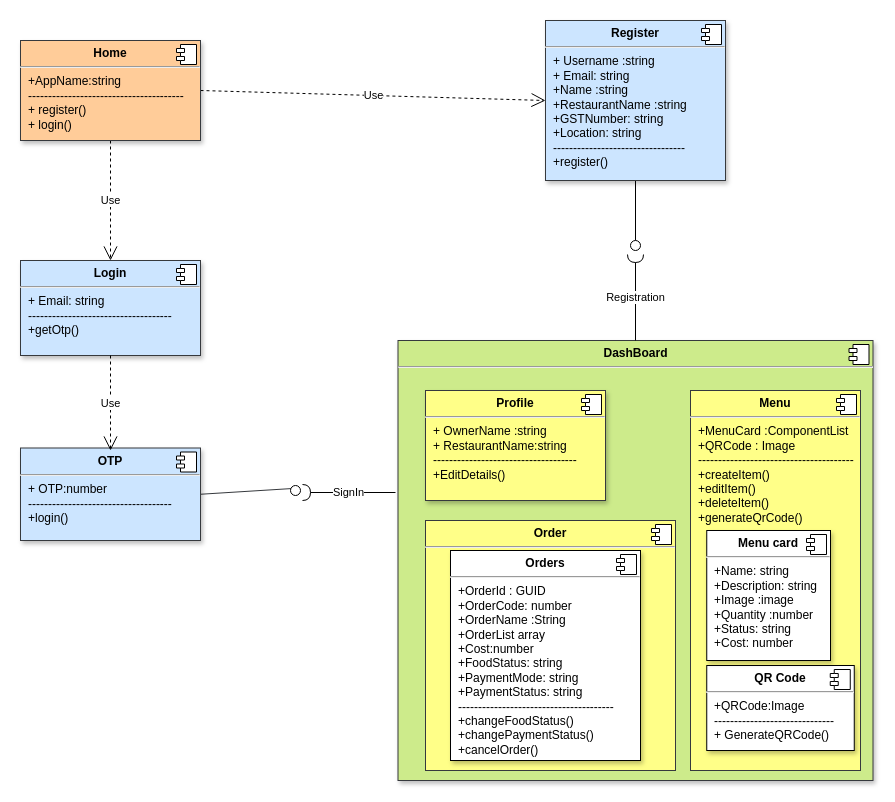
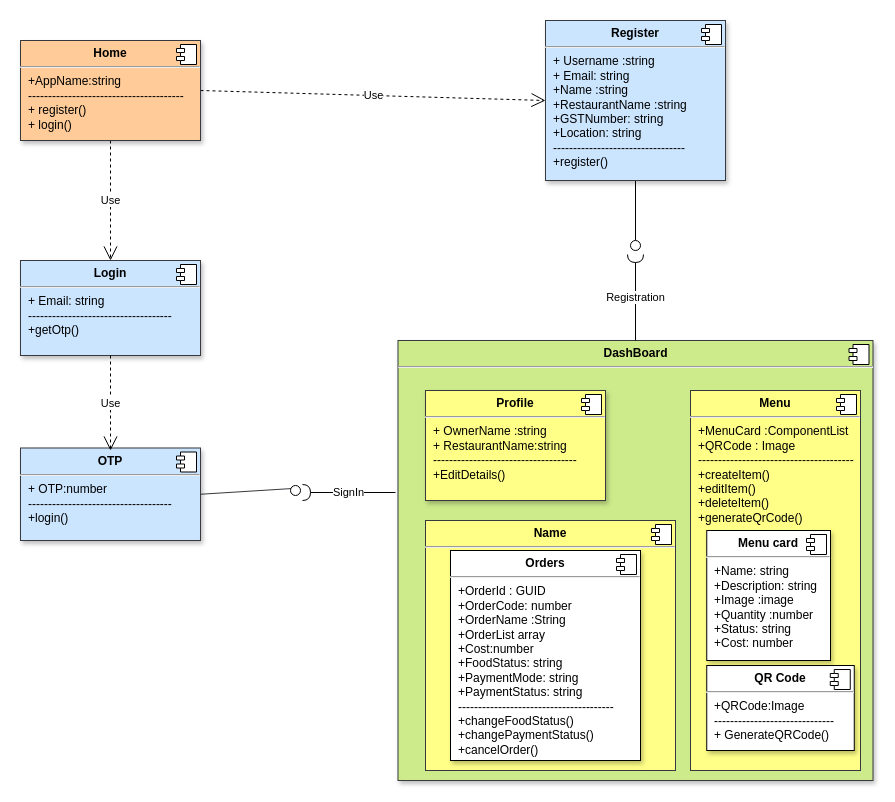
node "Order": label "Order" -> "Name"
